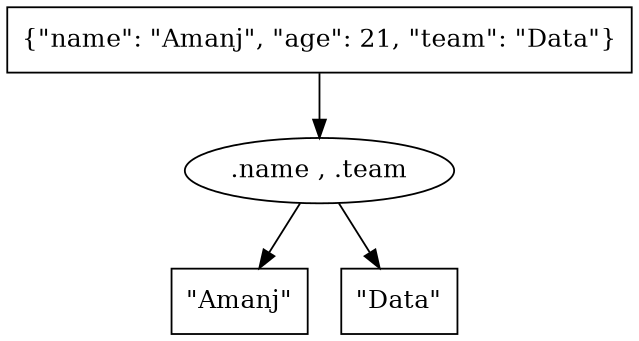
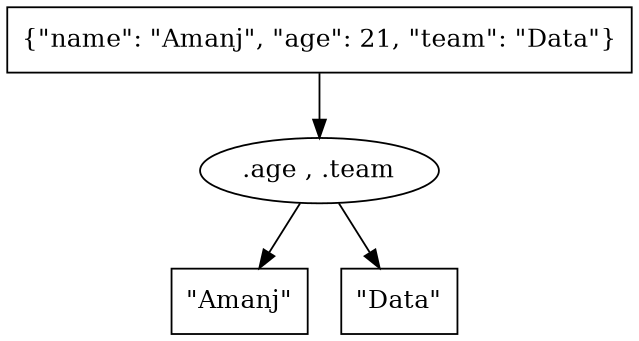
node ".name , .team": label ".name , .team" -> ".age , .team"
